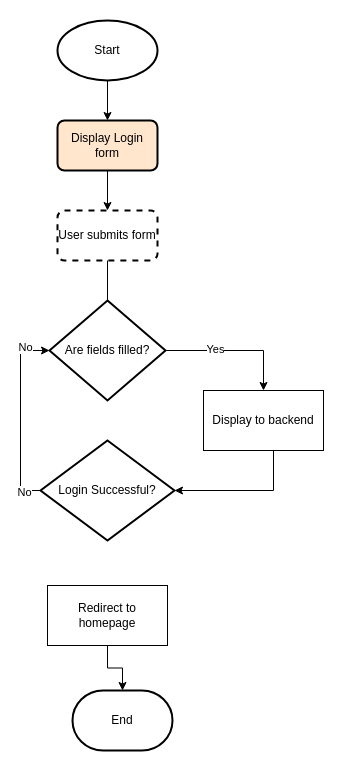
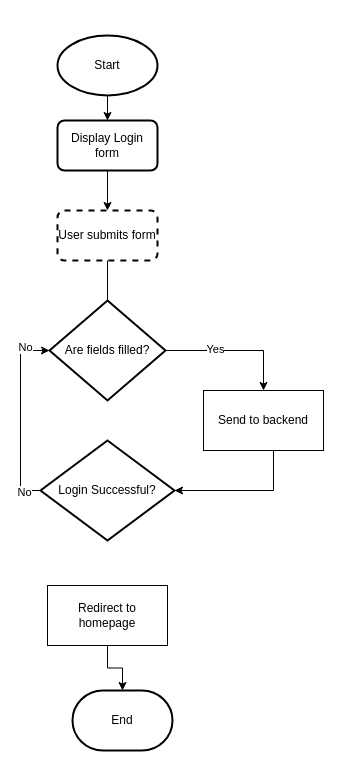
node "Start": moved (108, 51) -> (108, 66)
node "Display Login form": fillcolor #ffe6cc -> #ffffff
node "Display to backend": label "Display to backend" -> "Send to backend"
